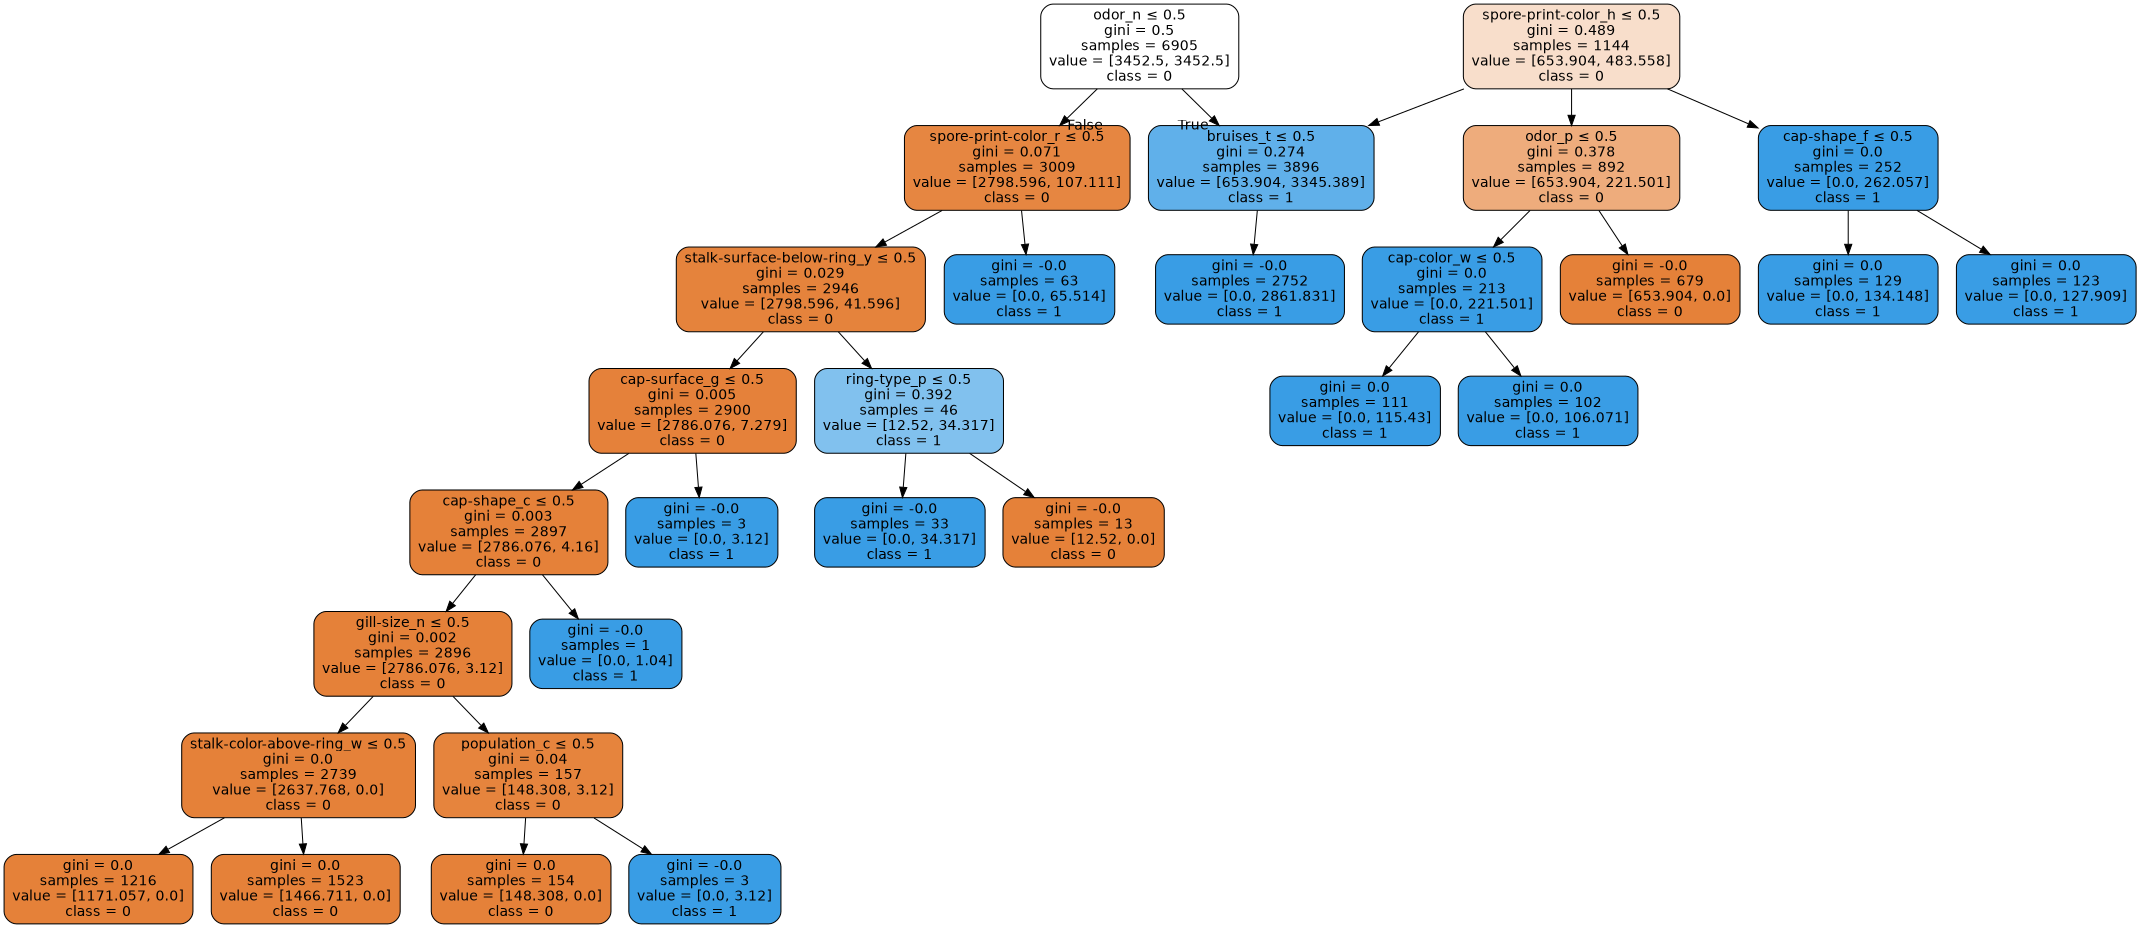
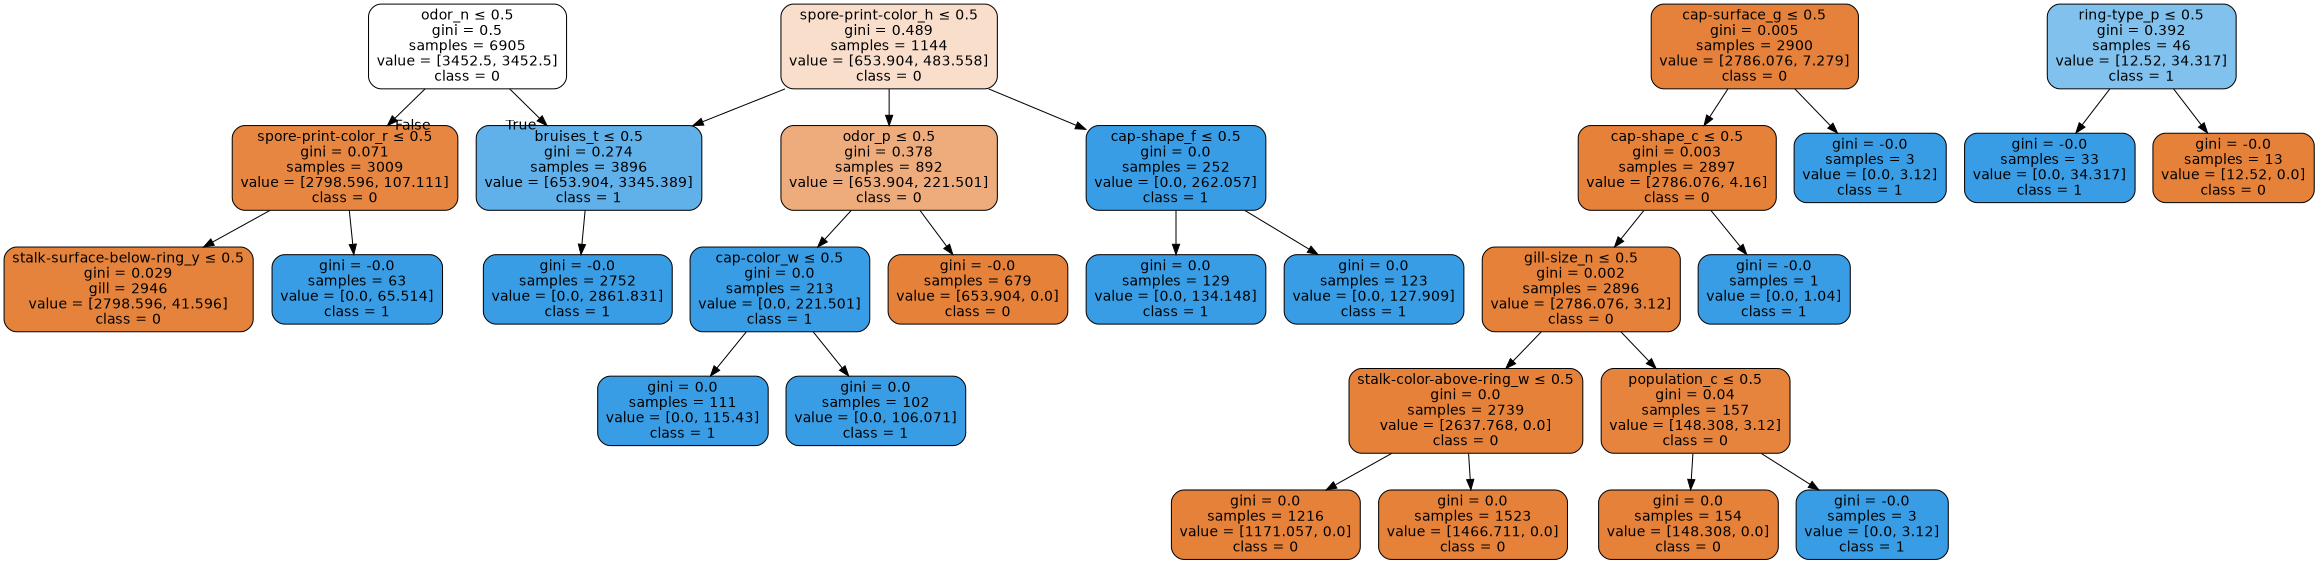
node "stalk-surface-below-ring_y ≤ 0.5": text "samples = 2946" -> "gill = 2946"
edge "stalk-surface-below-ring_y ≤ 0.5" -> "cap-surface_g ≤ 0.5": removed
edge "stalk-surface-below-ring_y ≤ 0.5" -> "ring-type_p ≤ 0.5": removed
